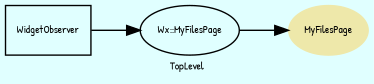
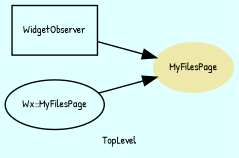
edge "WidgetObserver" -> "Wx::MyFilesPage": now "WidgetObserver" -> "MyFilesPage"
